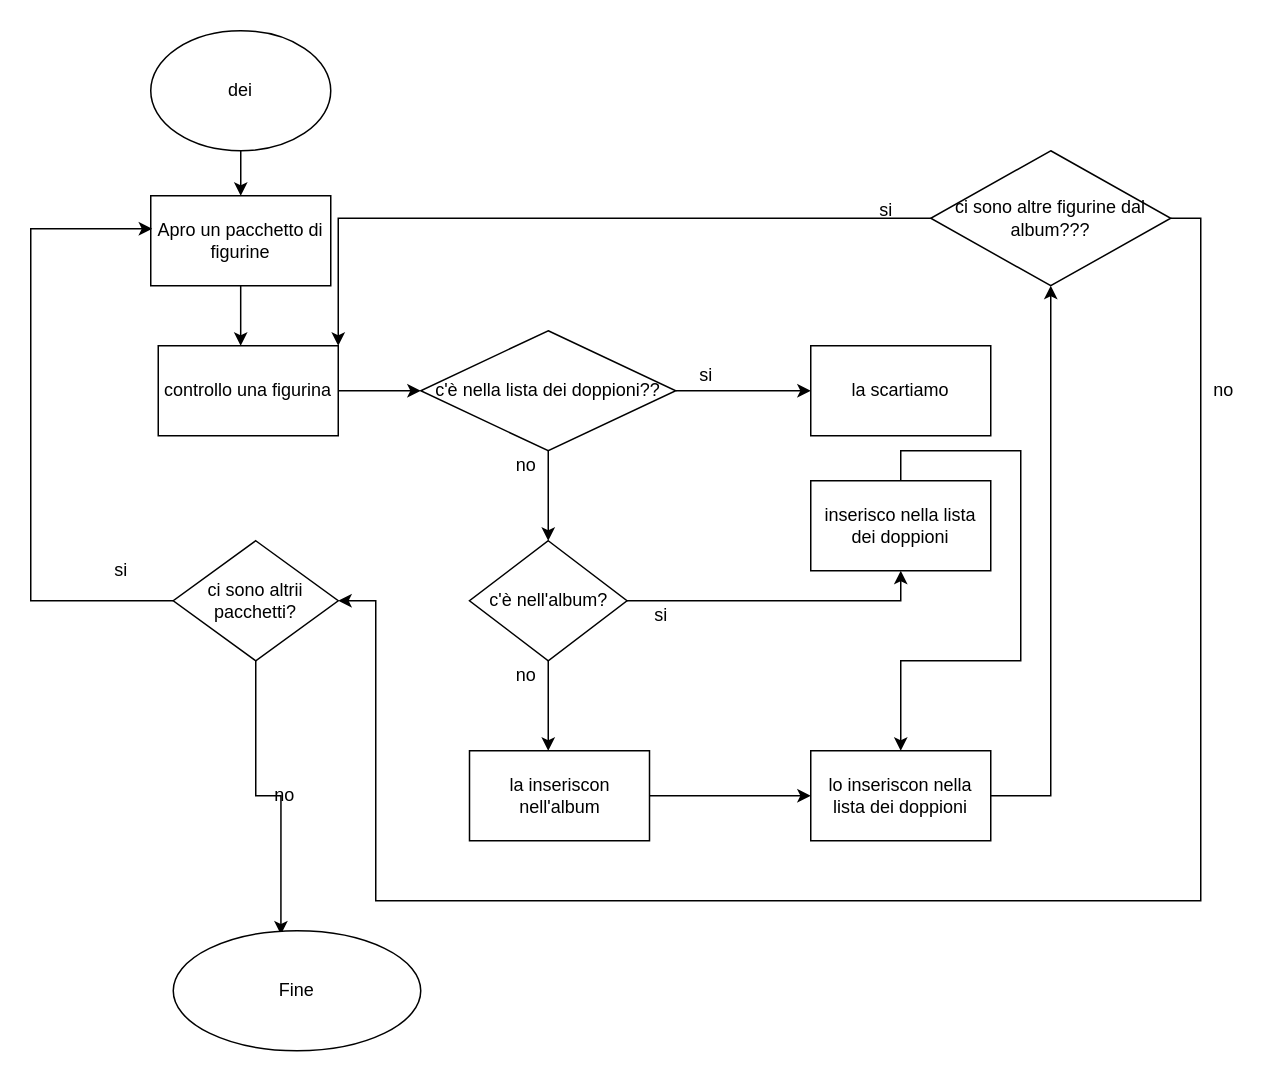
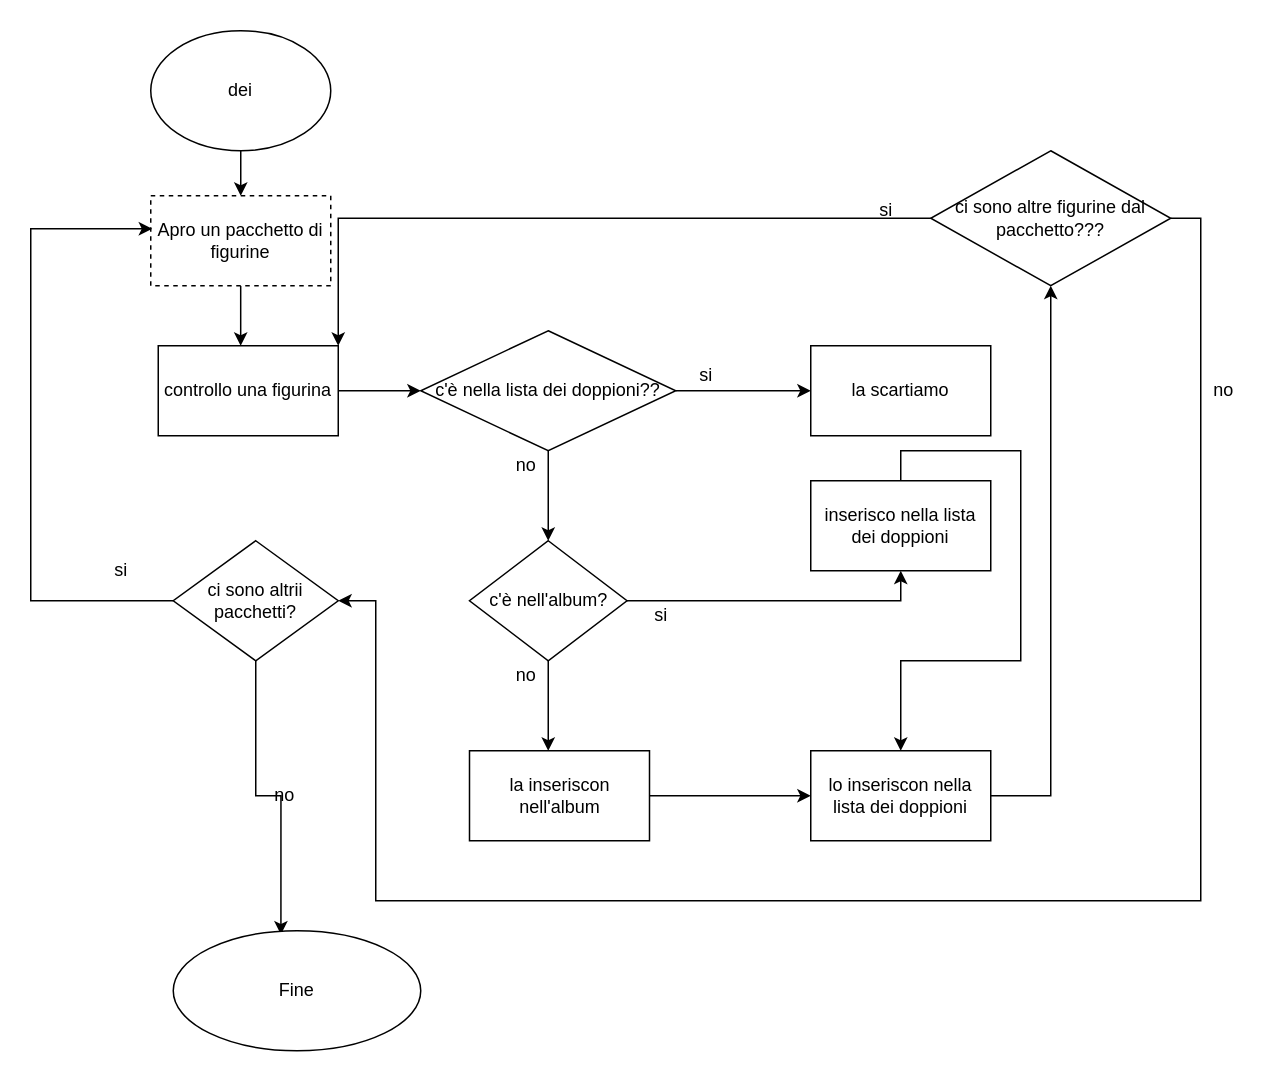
node "ci sono altre figurine dal album???": label "ci sono altre figurine dal album???" -> "ci sono altre figurine dal pacchetto???"
node "Apro un pacchetto di figurine": style solid -> dashed
